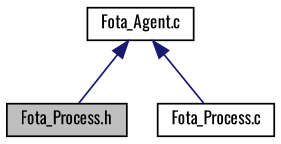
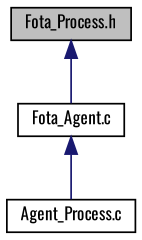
edge "Fota_Process.h" -> "Fota_Agent.c": reversed
node "Fota_Process.c": label "Fota_Process.c" -> "Agent_Process.c"
